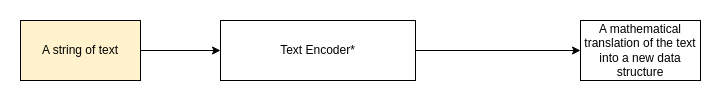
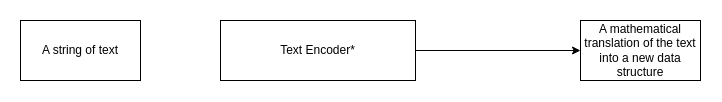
node "A string of text": fillcolor #fff2cc -> #ffffff
edge "A string of text" -> "Text Encoder*": removed
